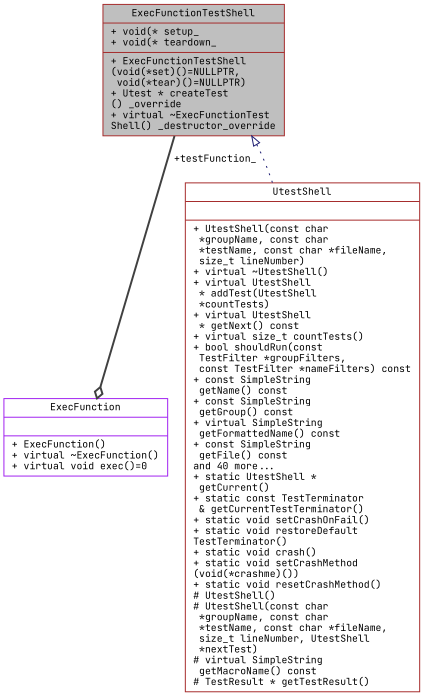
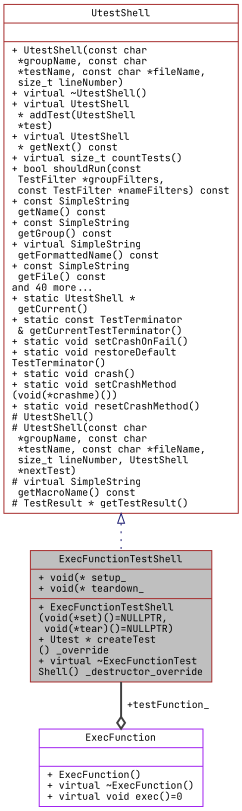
edge "UtestShell" -> "ExecFunctionTestShell": reversed
node "UtestShell": text "*countTests)" -> "*test)"
